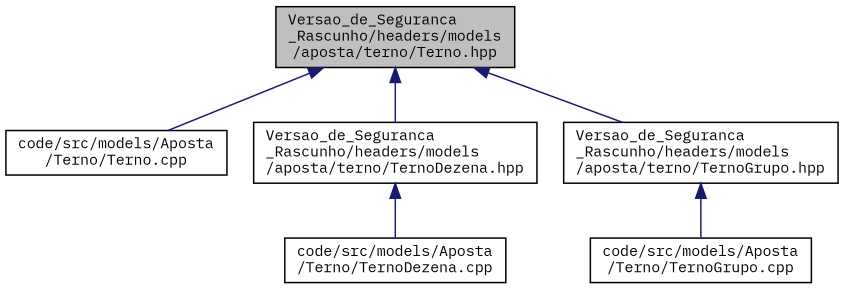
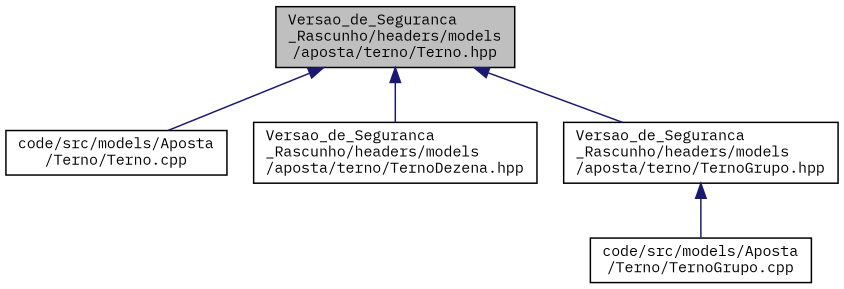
node "code/src/models/Aposta /Terno/TernoDezena.cpp": removed
